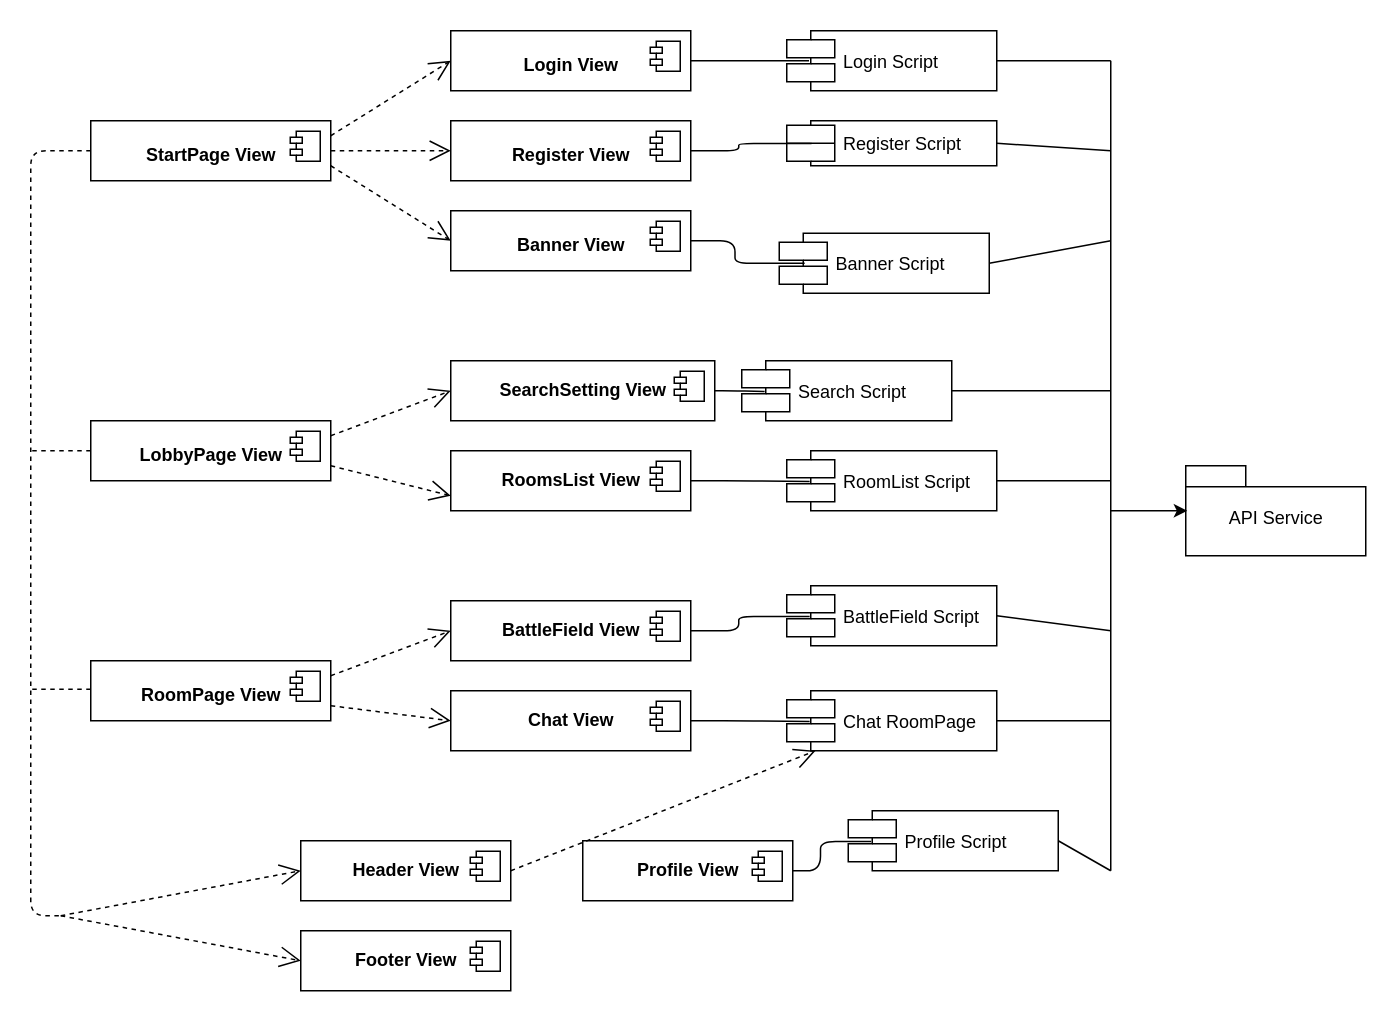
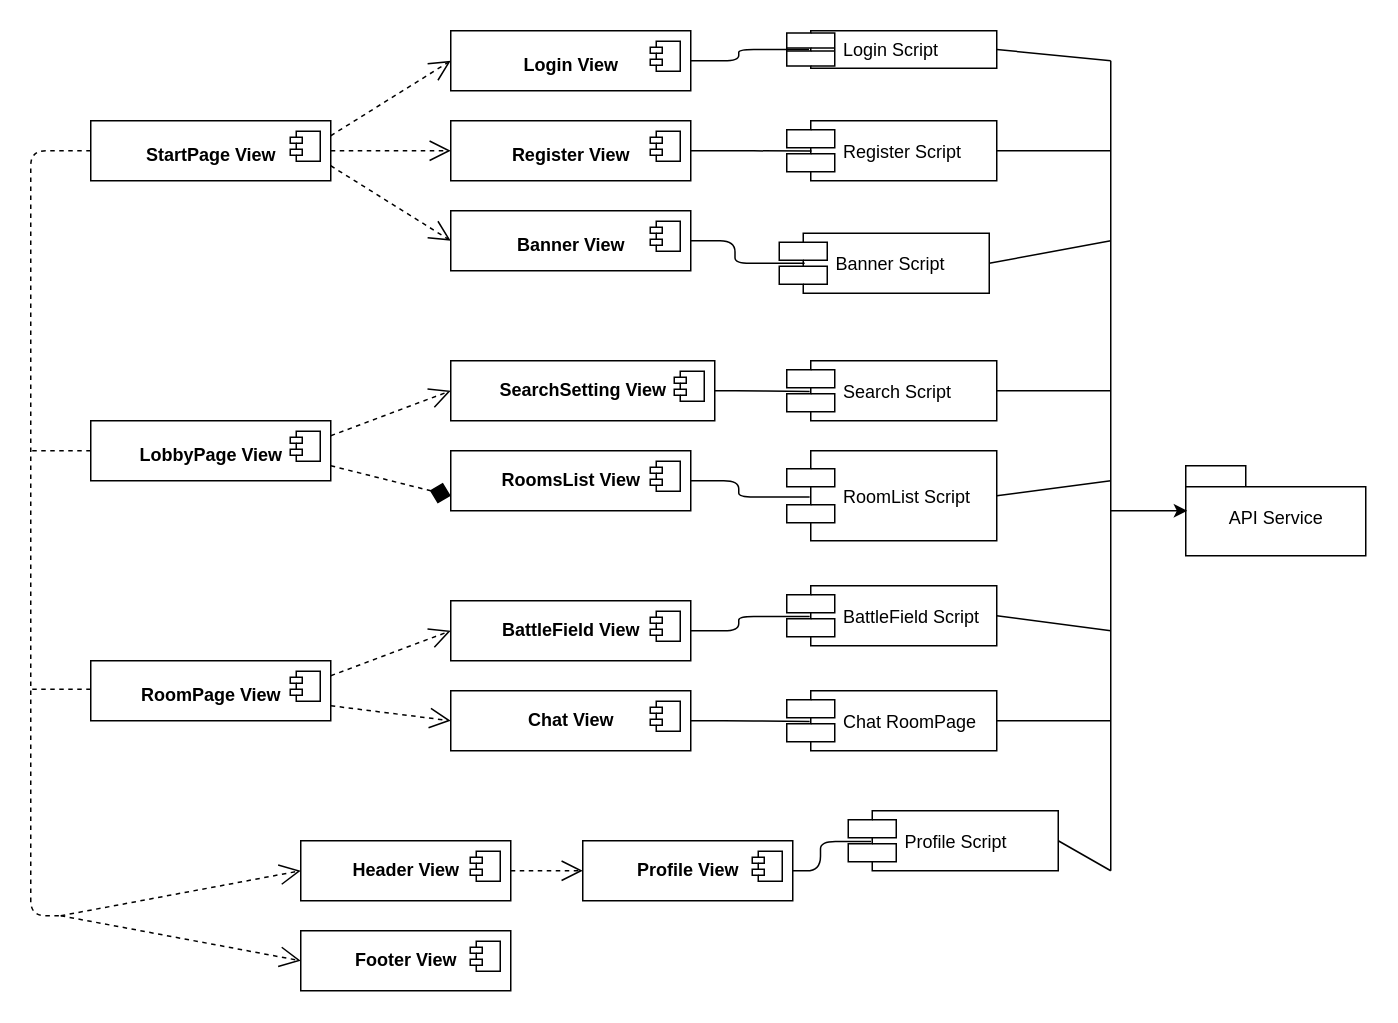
node "Login Script": size 210x60 -> 210x38
node "Register Script": size 210x45 -> 210x60
node "Search Script": moved (847, 391) -> (892, 391)
node "RoomList Script": size 210x60 -> 210x90
edge "LobbyPage View" -> "RoomsList View": arrowhead open -> diamond
edge "Header View" -> "Chat RoomPage": now "Header View" -> "Profile View"
